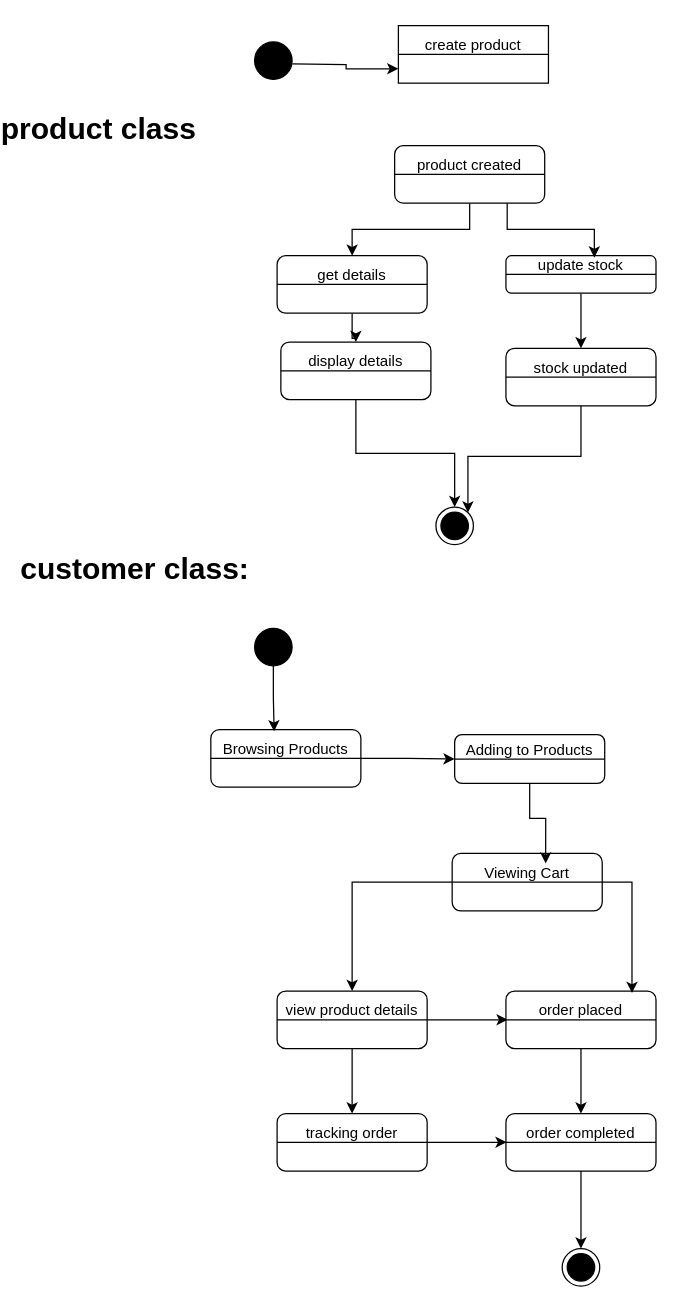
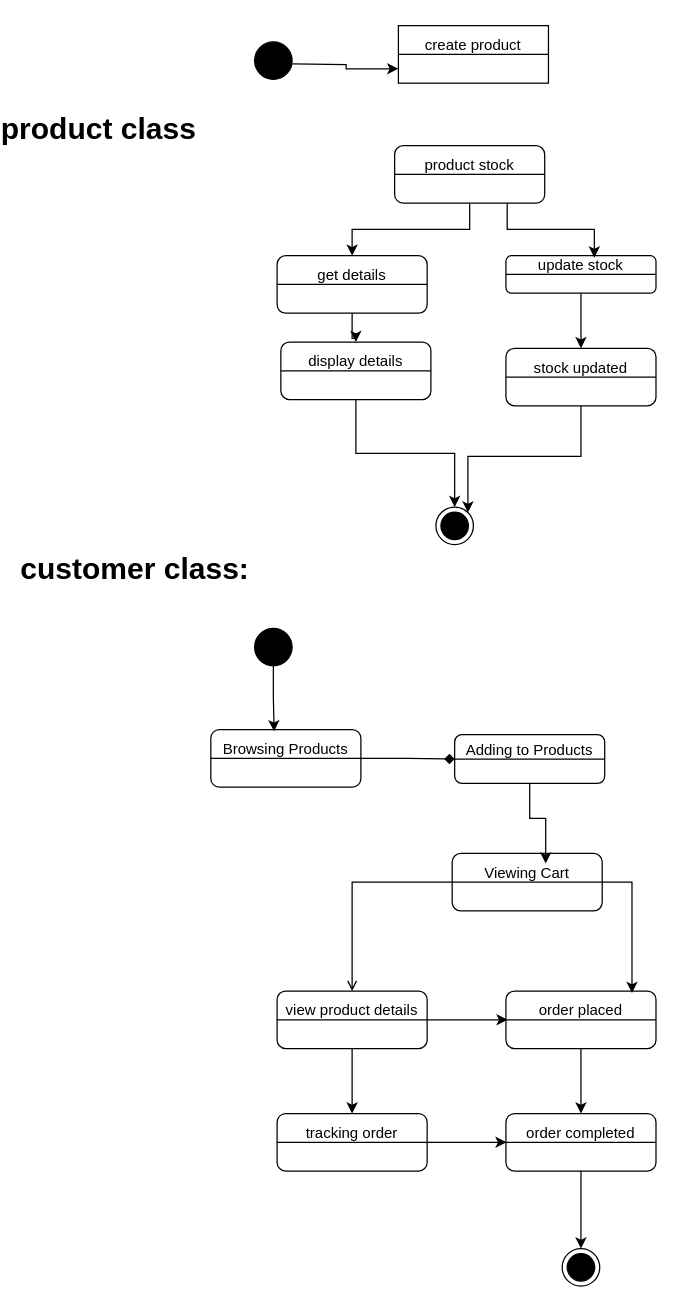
node "product created": label "product created" -> "product stock"
edge "Browsing Products" -> "Adding to Products": arrowhead classic -> diamond
edge "Viewing Cart" -> "view product details": arrowhead classic -> open
